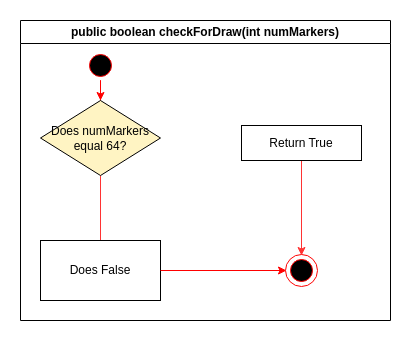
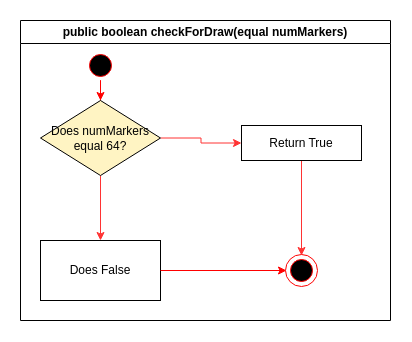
node "public boolean checkForDraw(int numMarkers)": label "public boolean checkForDraw(int numMarkers)" -> "public boolean checkForDraw(equal numMarkers)"
edge "Does numMarkers equal 64?" -> "Return True": added
edge "Does numMarkers equal 64?" -- "Does False": arrowhead none -> classic
